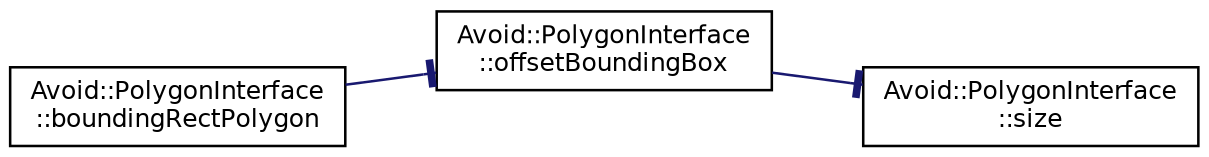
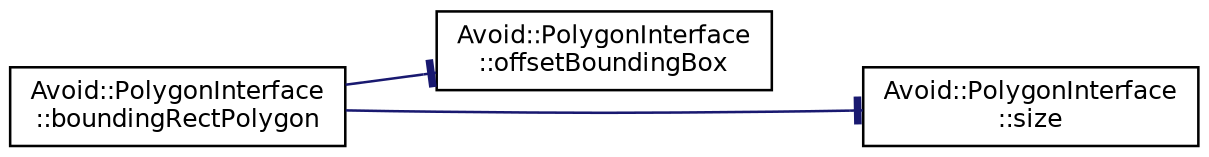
edge "Avoid::PolygonInterface ::offsetBoundingBox" -> "Avoid::PolygonInterface ::size": now "Avoid::PolygonInterface ::boundingRectPolygon" -> "Avoid::PolygonInterface ::size"
